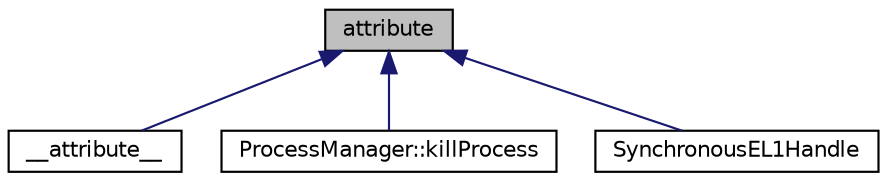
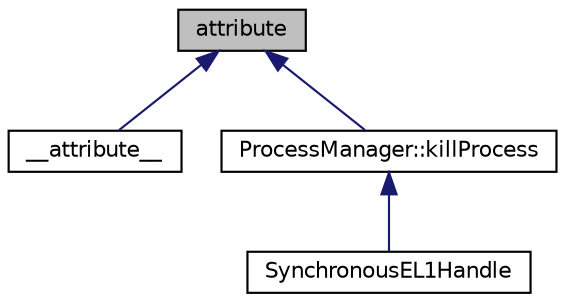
edge "SynchronousEL1Handle" -> "attribute": now "SynchronousEL1Handle" -> "ProcessManager::killProcess"
